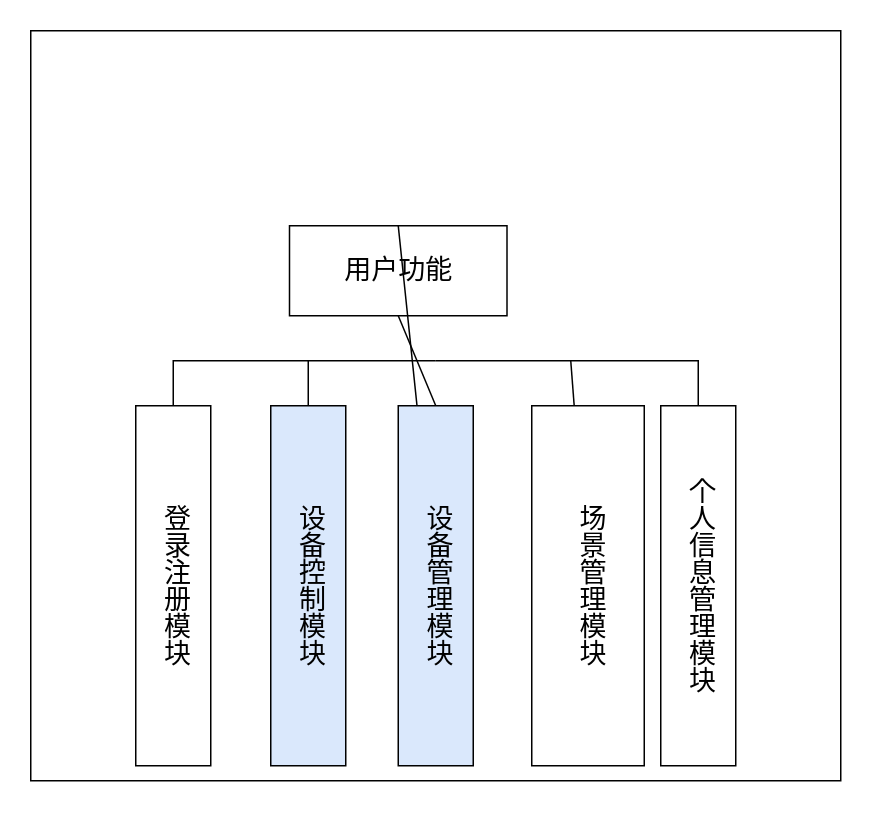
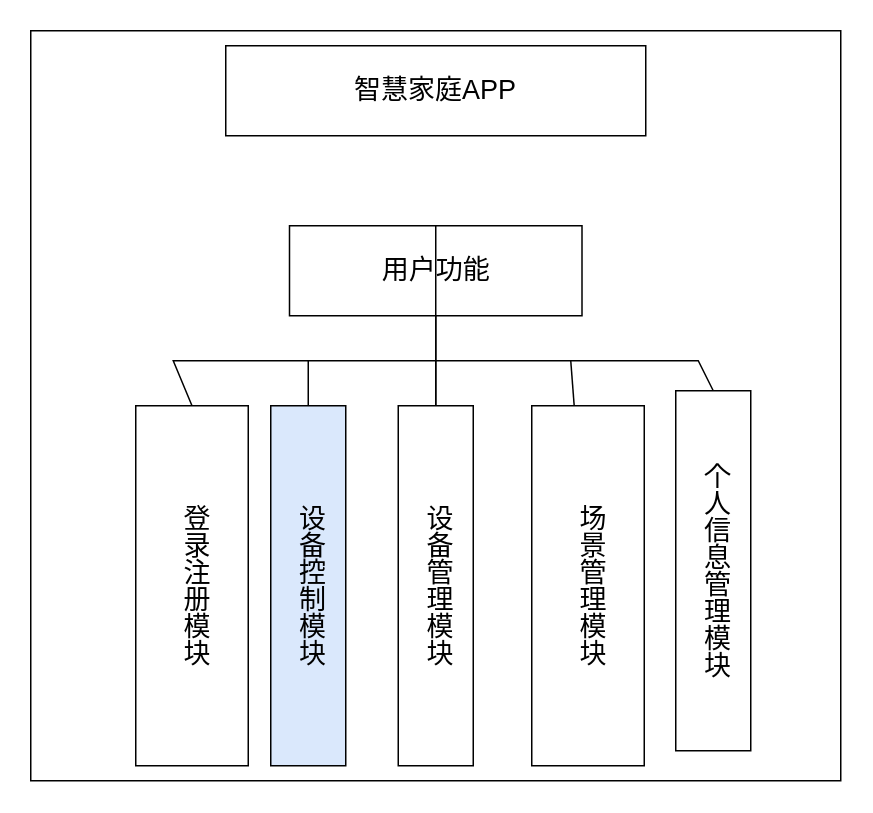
node "智慧家庭APP": added
node "用户功能": size 218x90 -> 293x90
node "登录注册模块": size 75x360 -> 113x360
node "设备管理模块": fillcolor #dae8fc -> #ffffff
node "个人信息管理模块": moved (698, 586) -> (713, 571)
